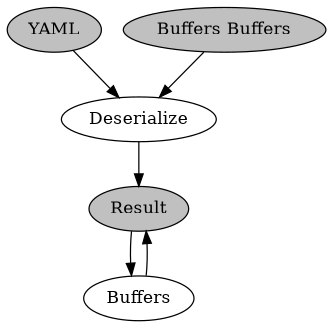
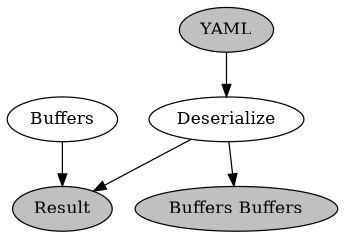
edge "Buffers Buffers" -> "Deserialize": reversed
edge "Result" -> "Buffers": removed
